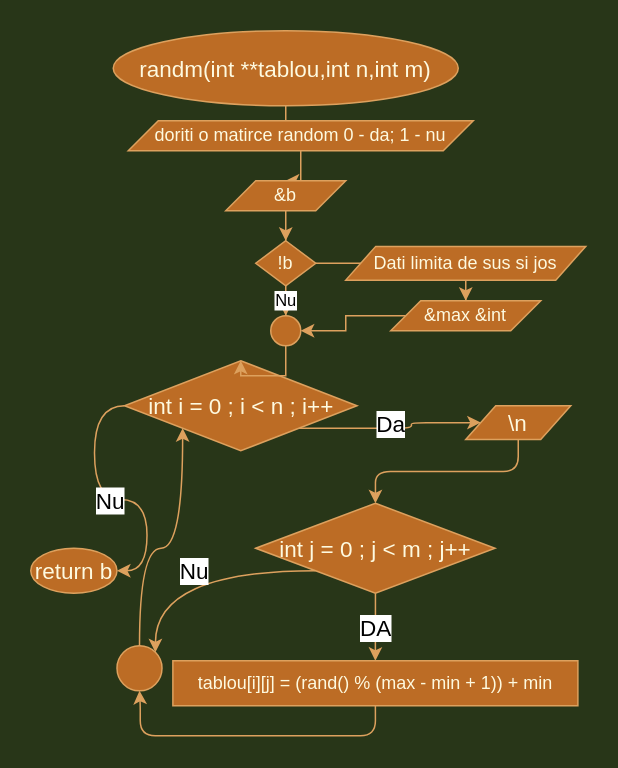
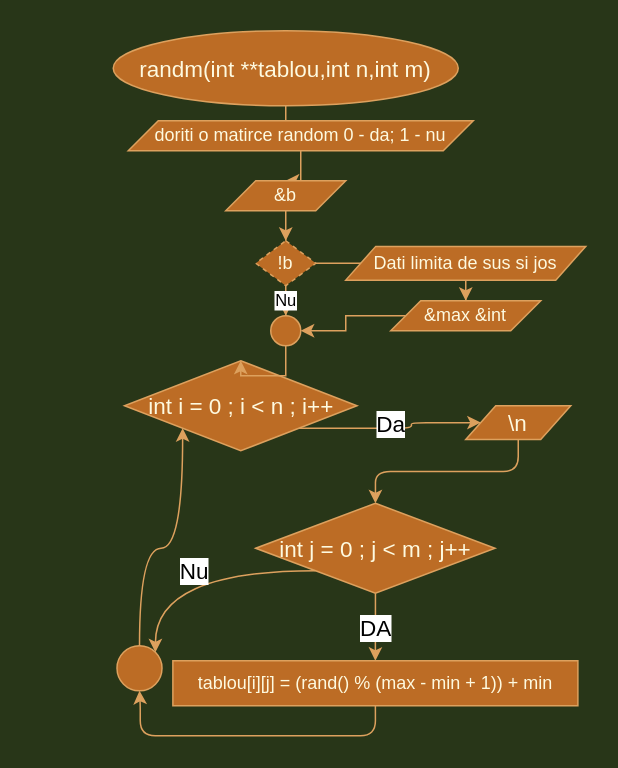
node "!b": style solid -> dashed
edge "int i = 0 ; i < n ; i++" -> "return b": removed, label "Nu"
node "return b": removed
